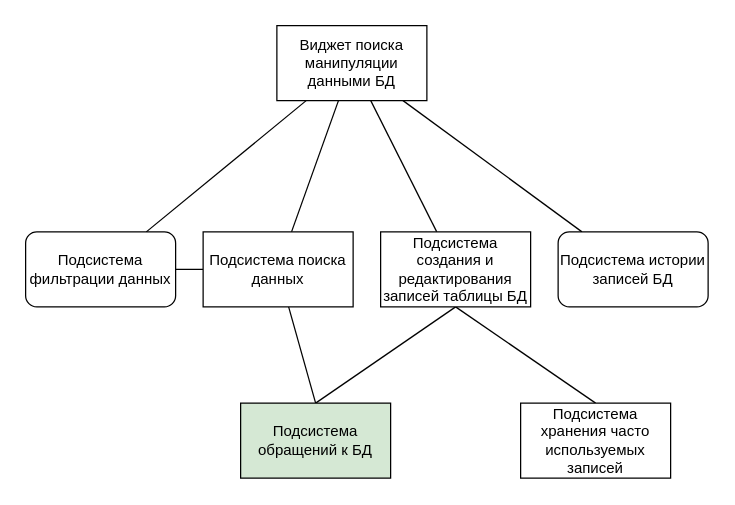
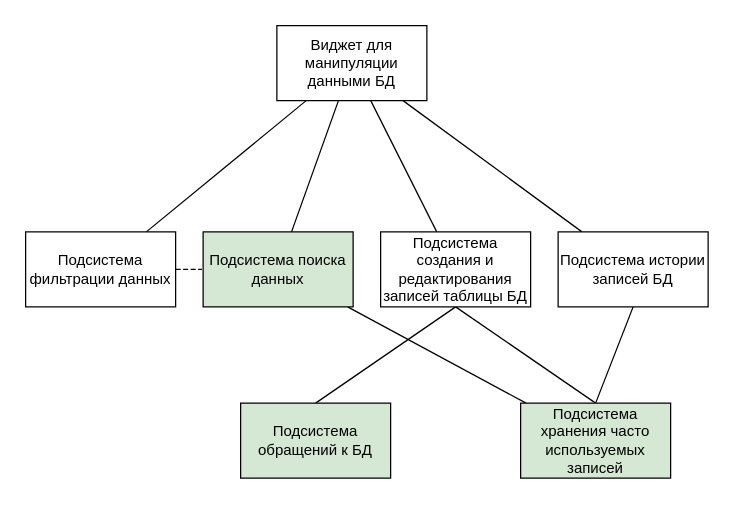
node "Виджет поиска манипуляции данными БД": label "Виджет поиска манипуляции данными БД" -> "Виджет для манипуляции данными БД"
node "Подсистема фильтрации данных": shape rounded rectangle -> rectangle
edge "Подсистема фильтрации данных" -- "Подсистема поиска данных": style solid -> dashed
node "Подсистема поиска данных": fillcolor #ffffff -> #d5e8d4
node "Подсистема истории записей БД": shape rounded rectangle -> rectangle
edge "Подсистема поиска данных" -- "Подсистема обращений к БД": now "Подсистема поиска данных" -- "Подсистема хранения часто используемых записей"
edge "Подсистема истории записей БД" -- "Подсистема хранения часто используемых записей": added
node "Подсистема хранения часто используемых записей": fillcolor #ffffff -> #d5e8d4
